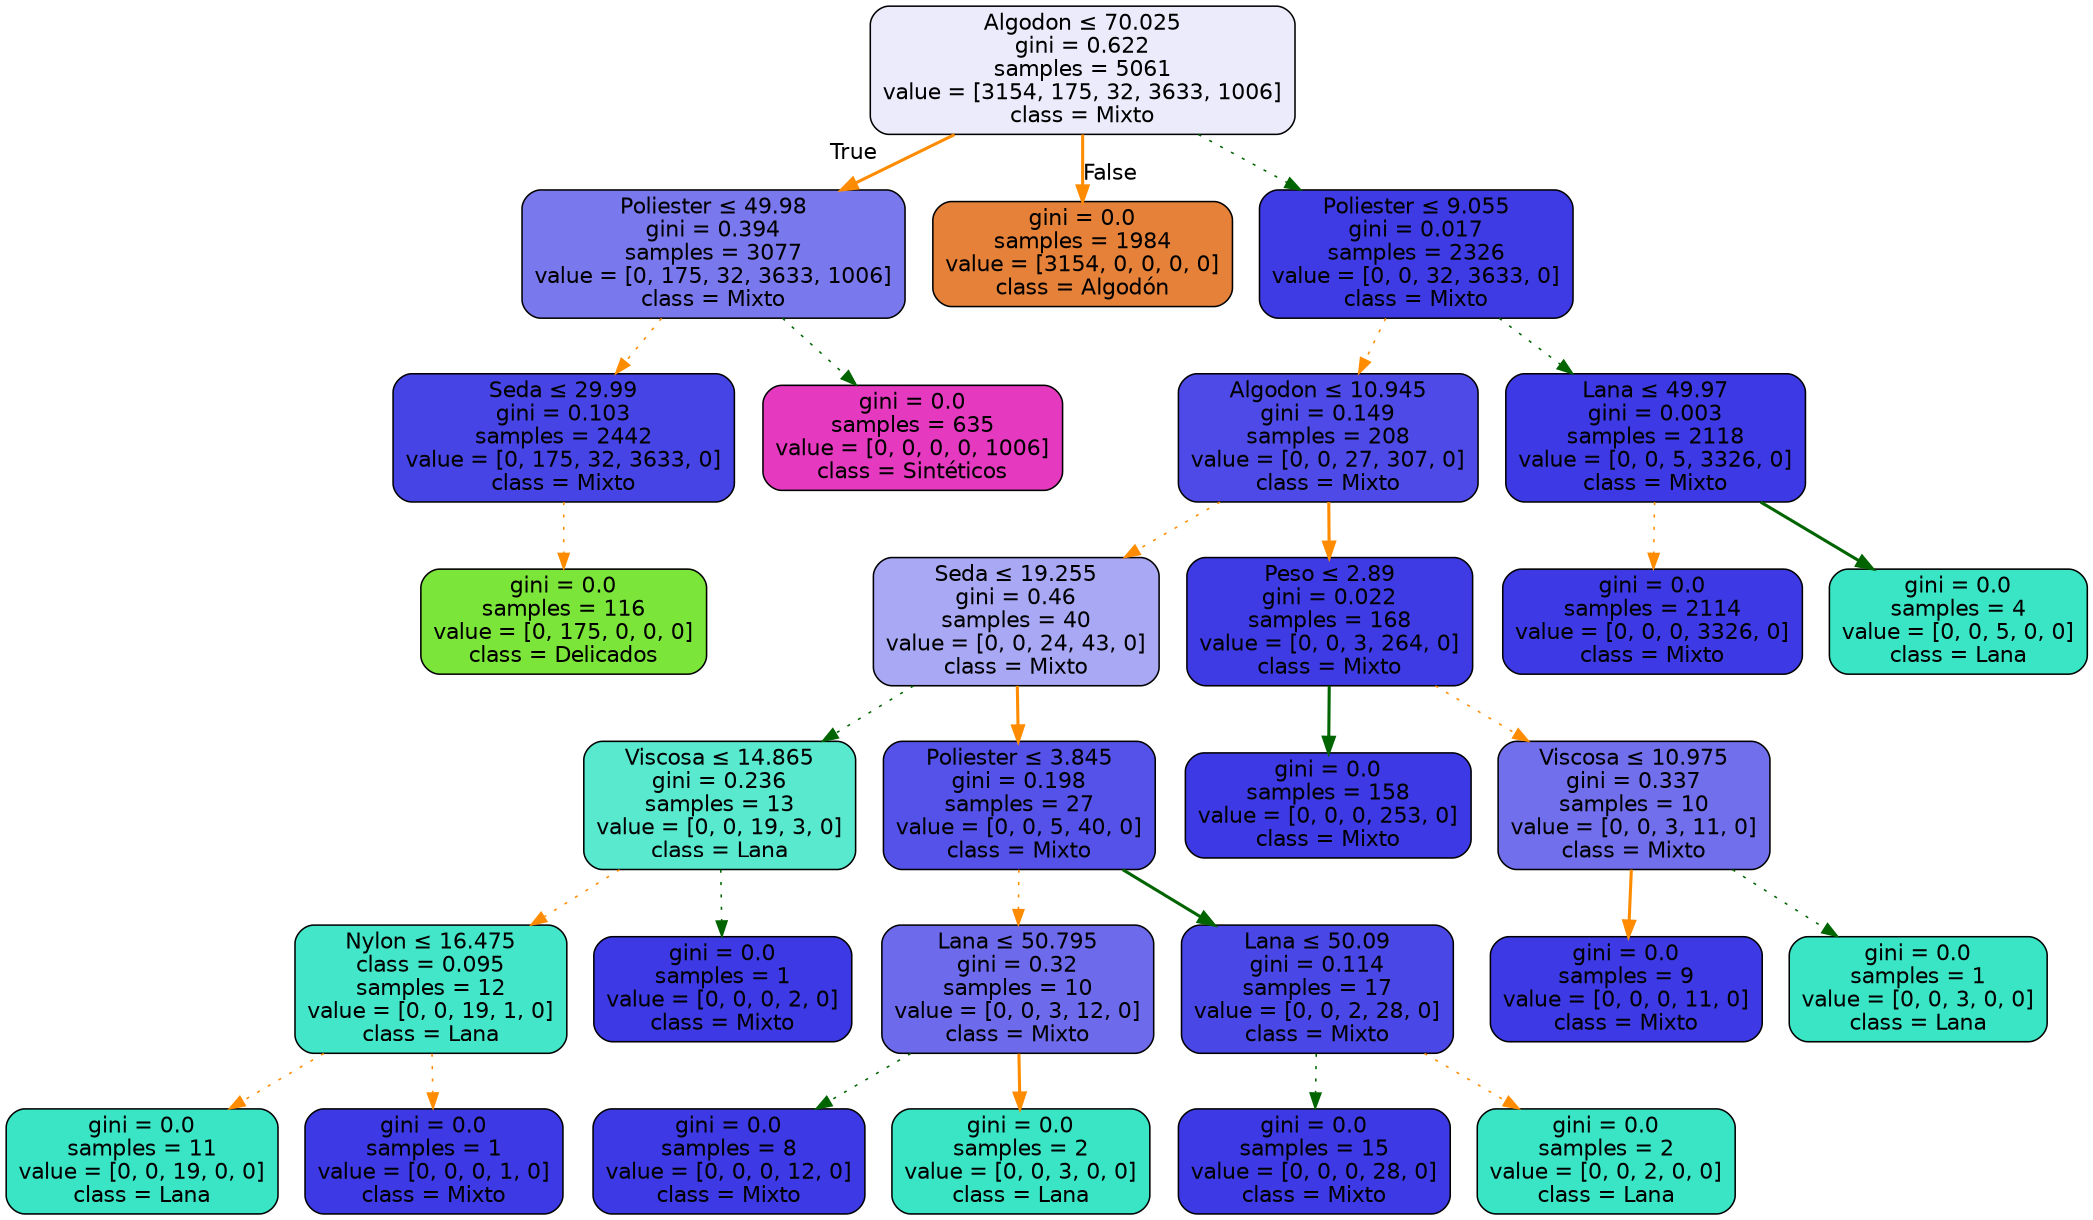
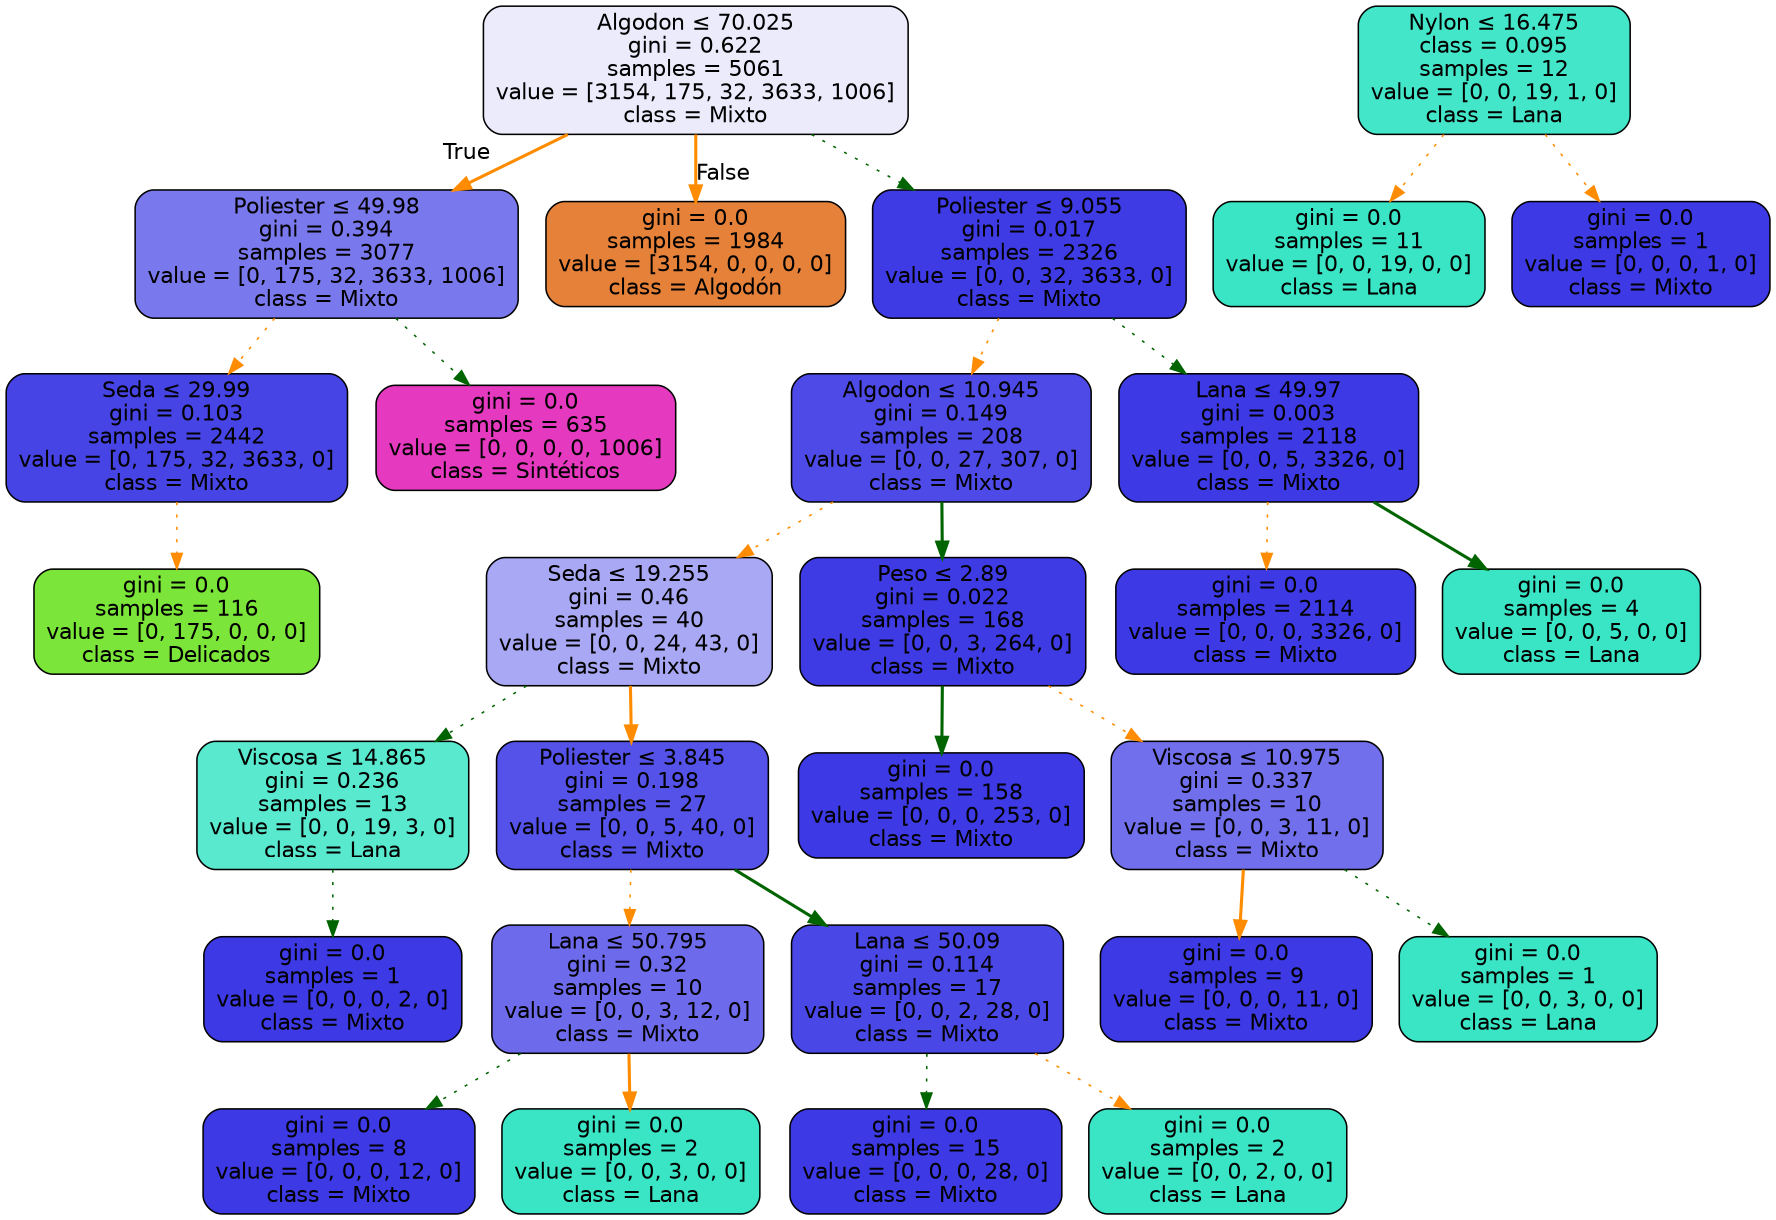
edge "Algodon ≤ 10.945" -> "Peso ≤ 2.89": color darkorange -> darkgreen
edge "Viscosa ≤ 14.865" -> "Nylon ≤ 16.475": removed
